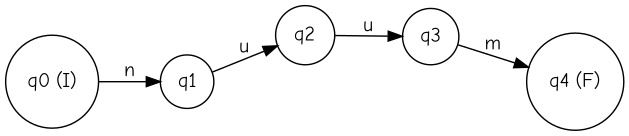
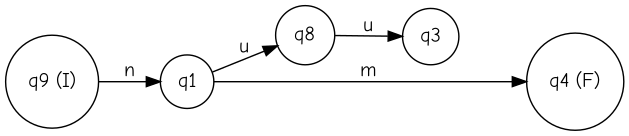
node "q2": label "q2" -> "q8"
edge "q3" -> "q4 (F)": now "q1" -> "q4 (F)"
node "q0 (I)": label "q0 (I)" -> "q9 (I)"
